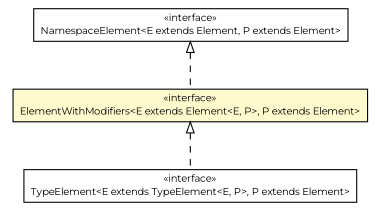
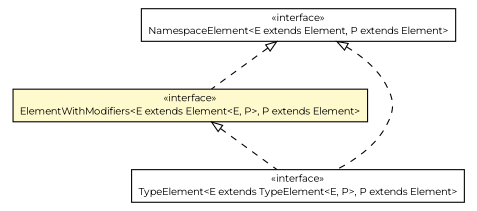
edge "TypeElement<E extends TypeElement<E, P>, P extends Element>" -> "NamespaceElement<E extends Element, P extends Element>": added
